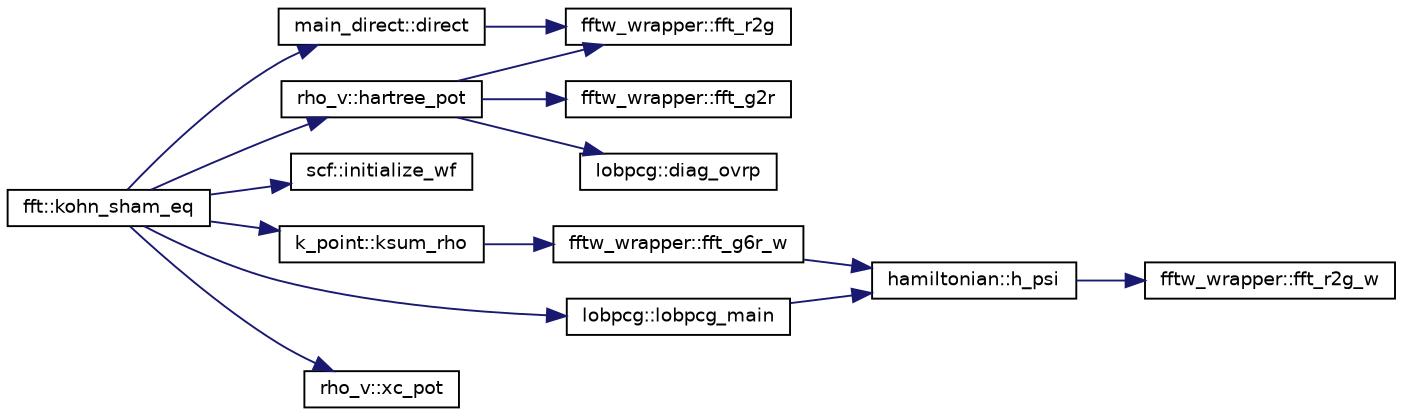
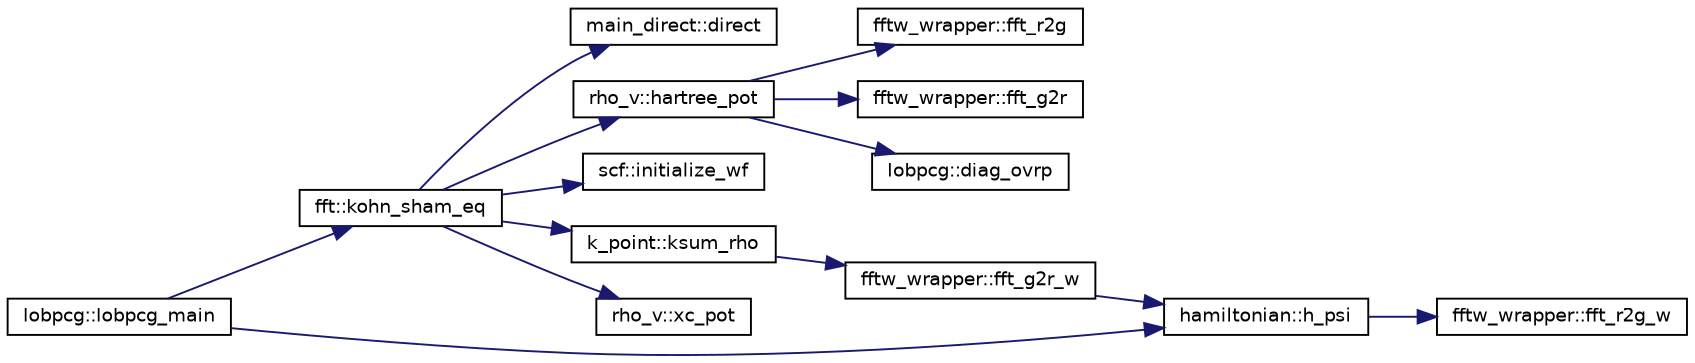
edge "main_direct::direct" -> "fftw_wrapper::fft_r2g": removed
node "fftw_wrapper::fft_g6r_w": label "fftw_wrapper::fft_g6r_w" -> "fftw_wrapper::fft_g2r_w"
edge "fft::kohn_sham_eq" -> "lobpcg::lobpcg_main": reversed
